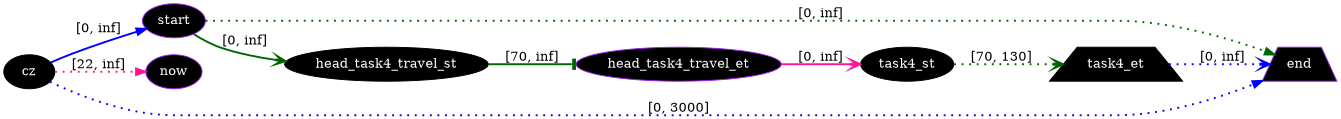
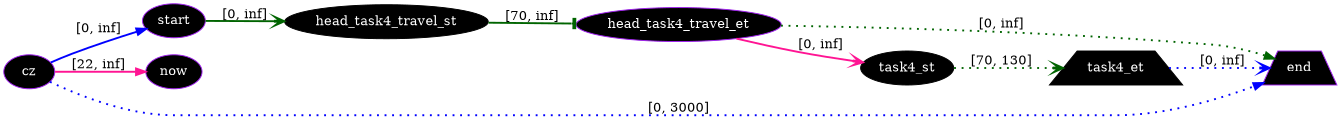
edge "start" -> "end": now "head_task4_travel_et" -> "end"
node "cz": color black -> purple
edge "cz" -> "now": style dotted -> bold
